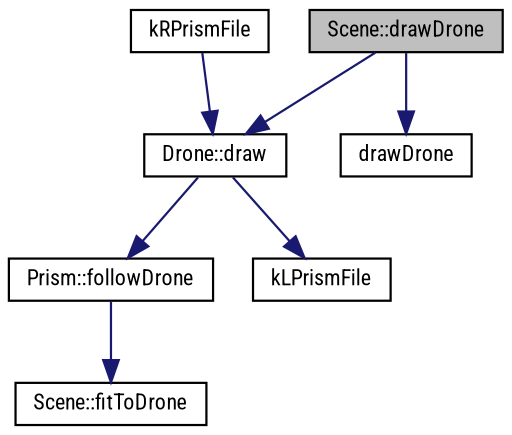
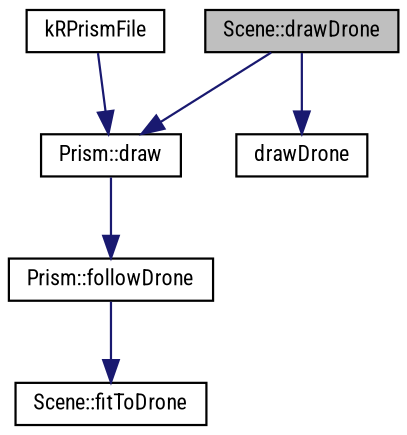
node "Drone::draw": label "Drone::draw" -> "Prism::draw"
node "kLPrismFile": removed
